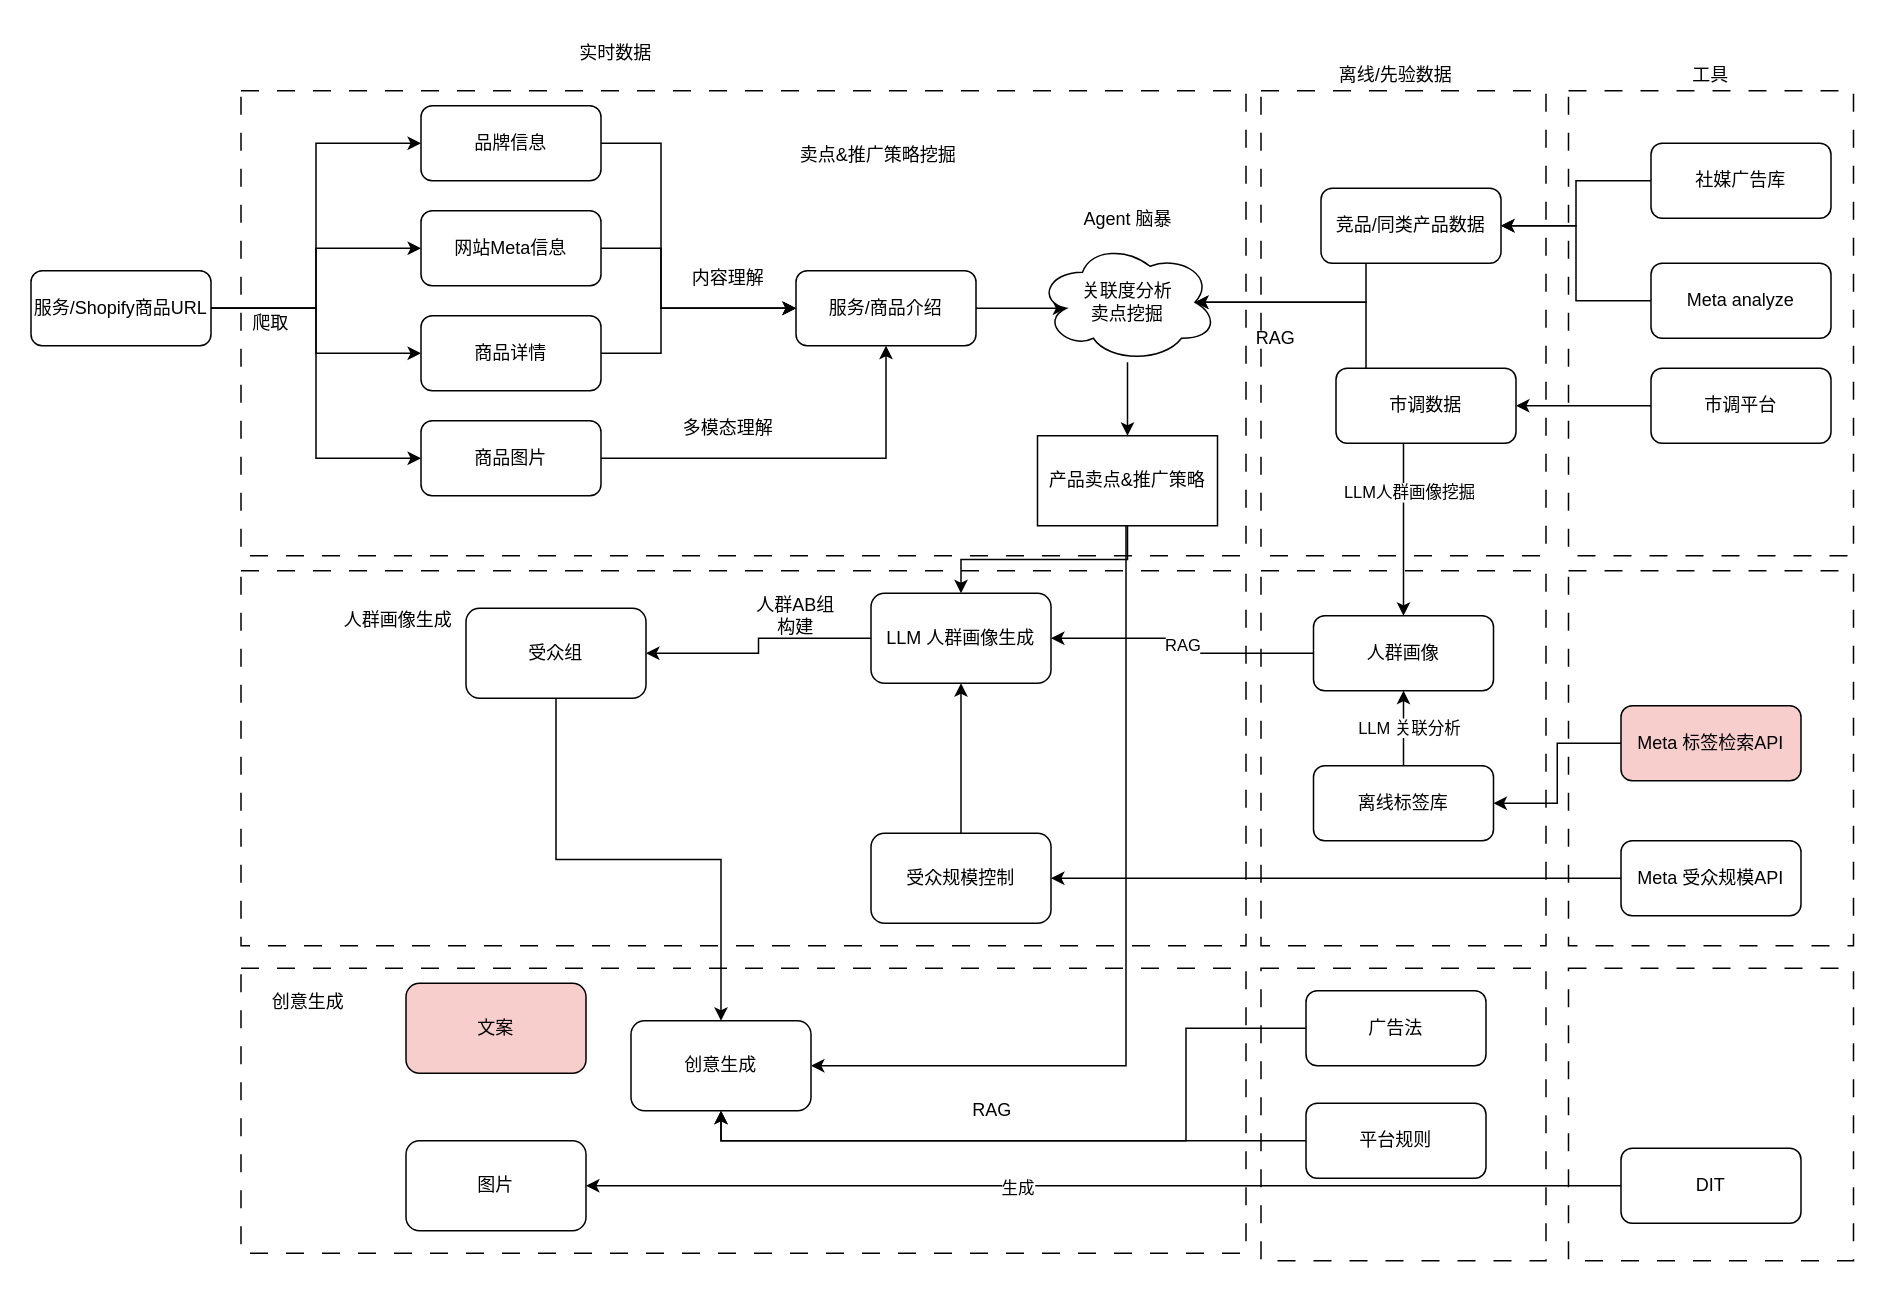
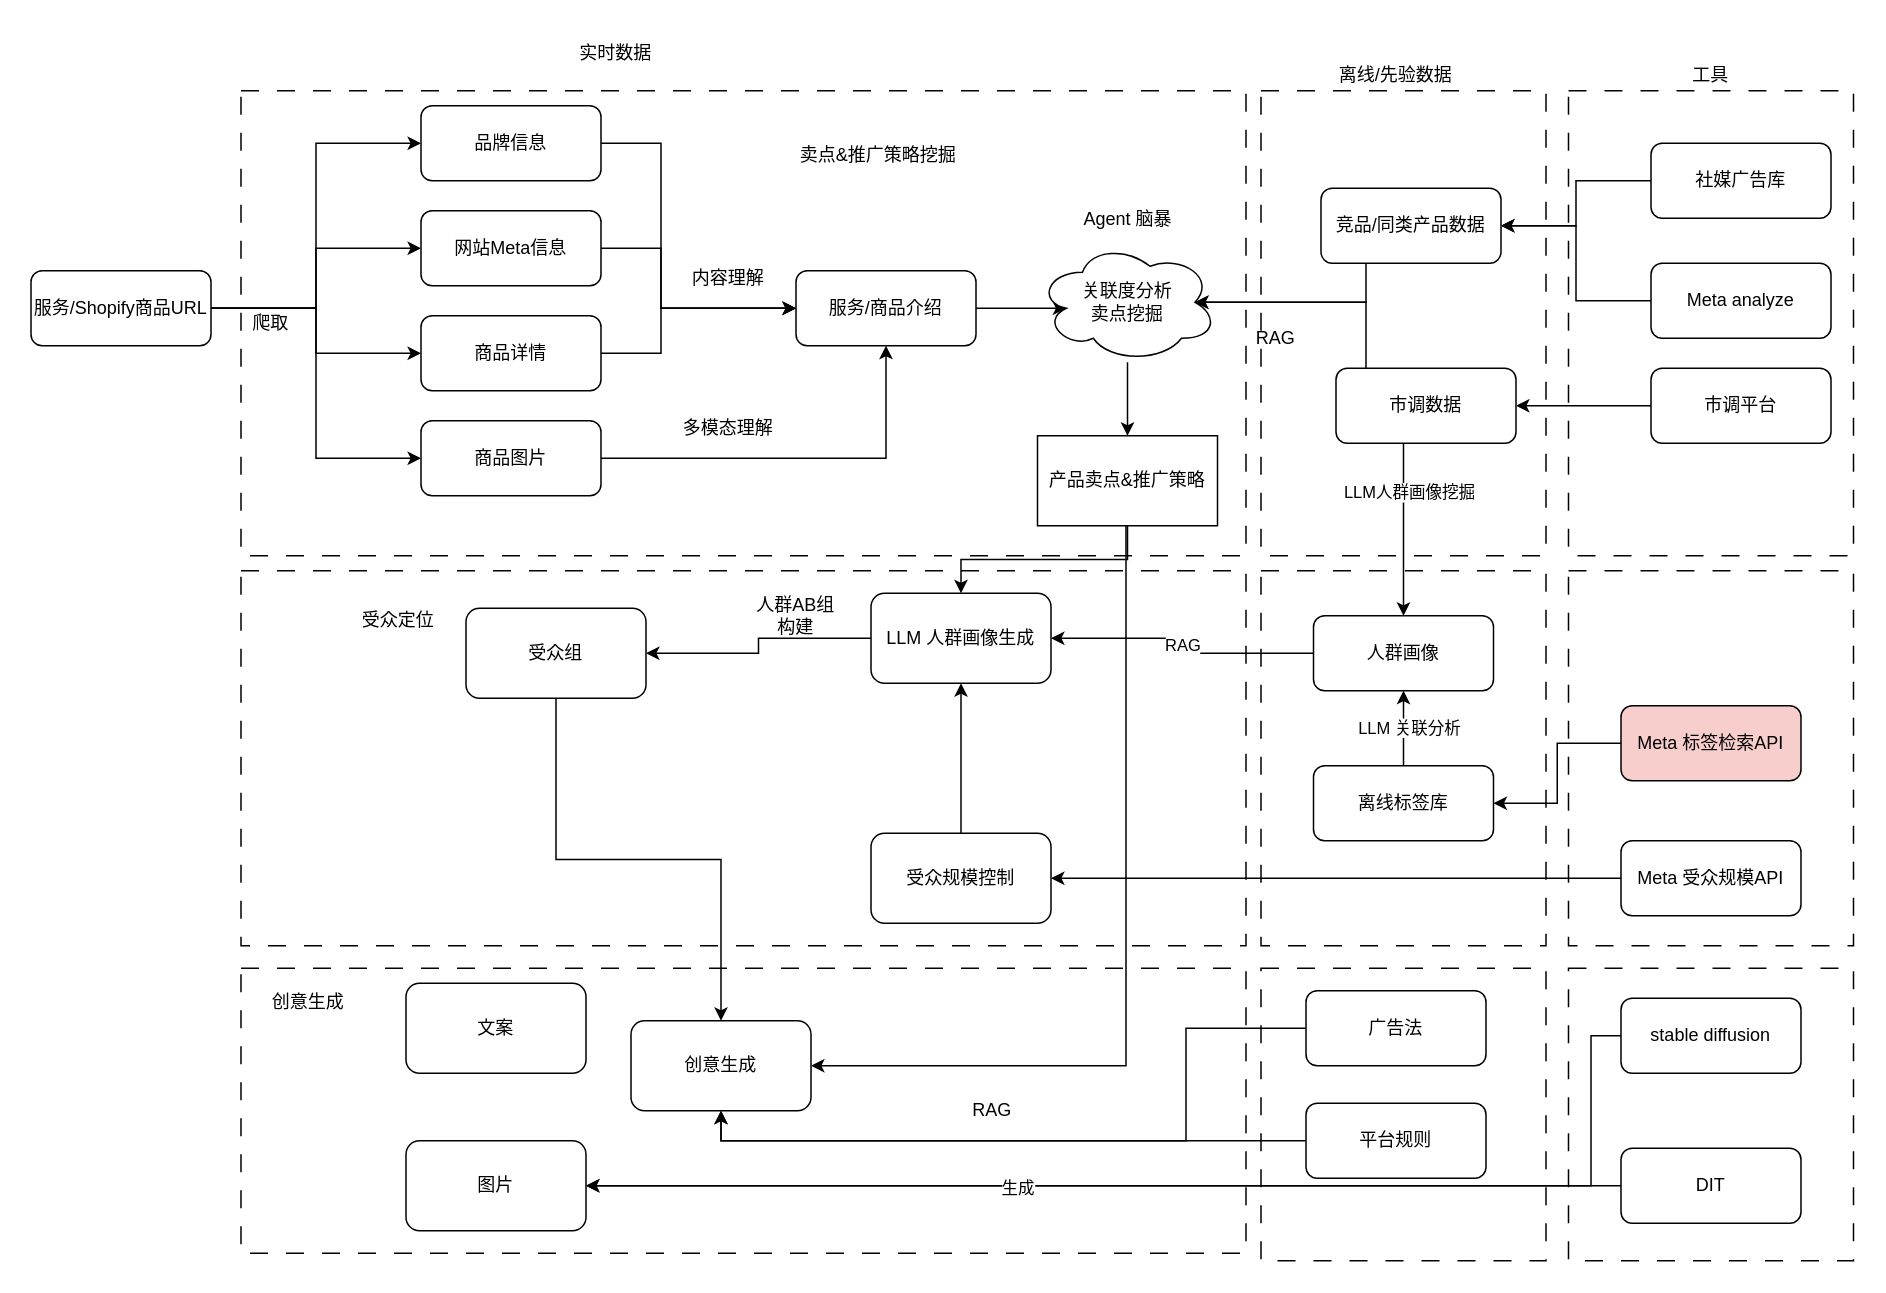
node "人群画像生成": label "人群画像生成" -> "受众定位"
node "文案": fillcolor #f8cecc -> #ffffff
node "stable diffusion": added
edge "stable diffusion" -> "图片": added
